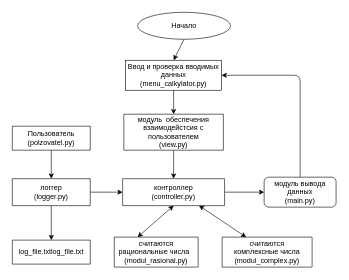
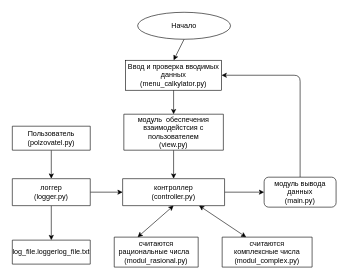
node "log_file.txtlog_file.txt": label "log_file.txtlog_file.txt" -> "log_file.loggerlog_file.txt"
